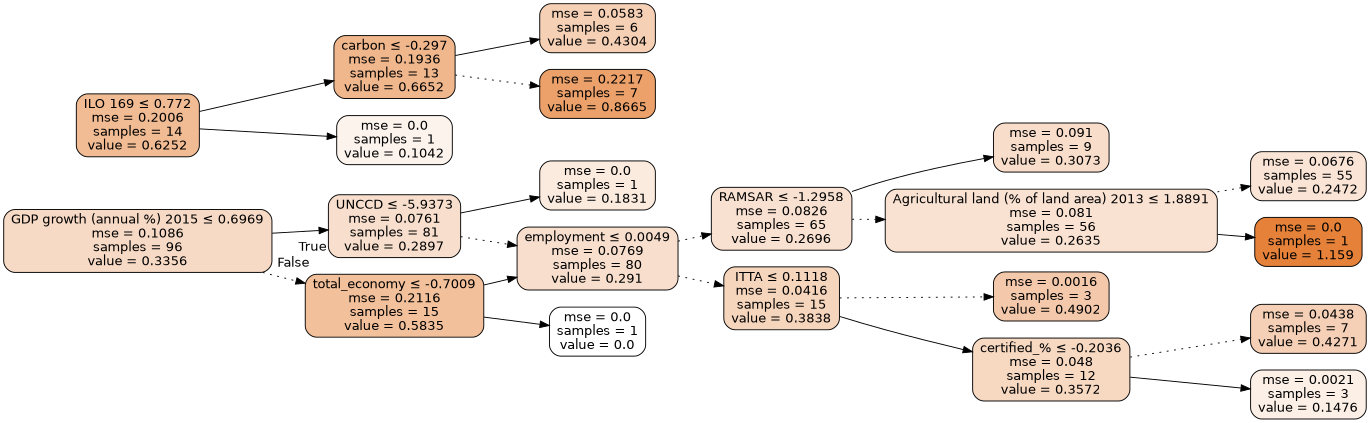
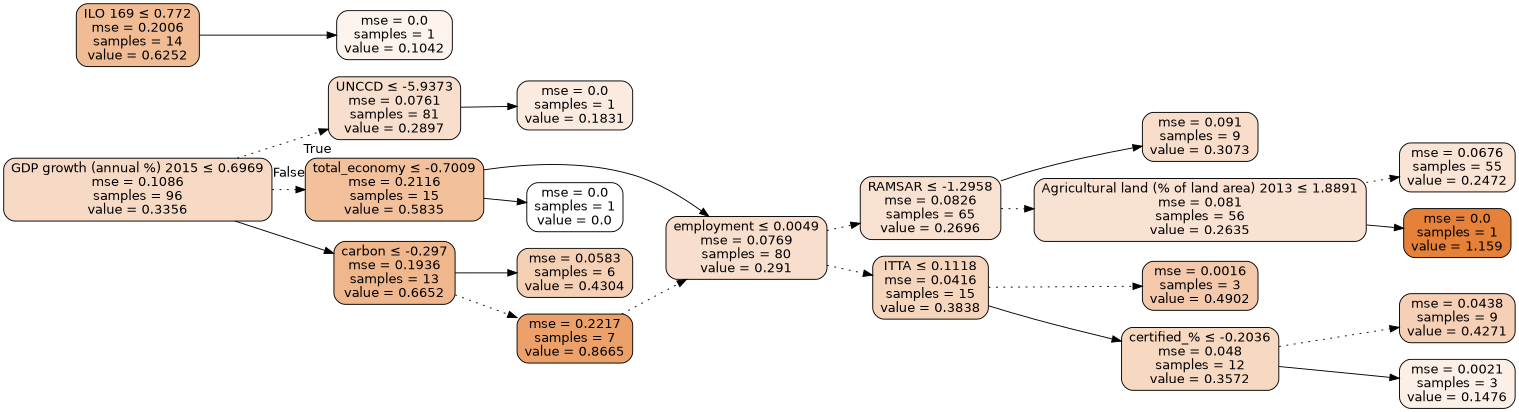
edge "ILO 169 ≤ 0.772" -> "carbon ≤ -0.297": now "GDP growth (annual %) 2015 ≤ 0.6969" -> "carbon ≤ -0.297"
edge "GDP growth (annual %) 2015 ≤ 0.6969" -> "UNCCD ≤ -5.9373": style solid -> dotted
edge "UNCCD ≤ -5.9373" -> "employment ≤ 0.0049": now "mse = 0.2217" -> "employment ≤ 0.0049"
node "mse = 0.0438": text "samples = 7" -> "samples = 9"
